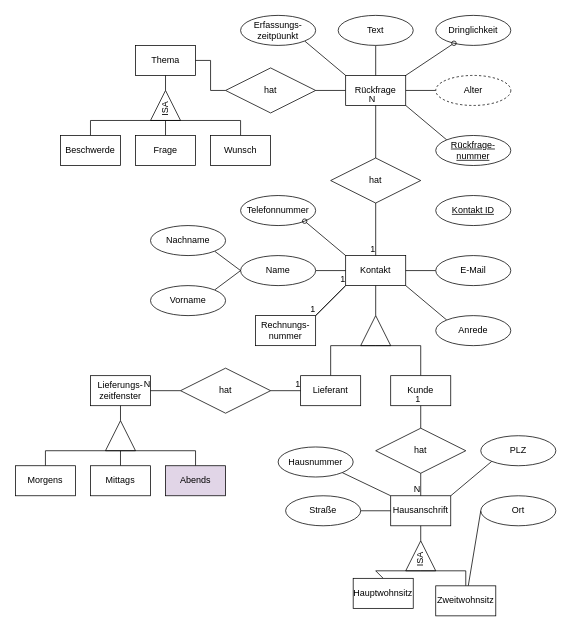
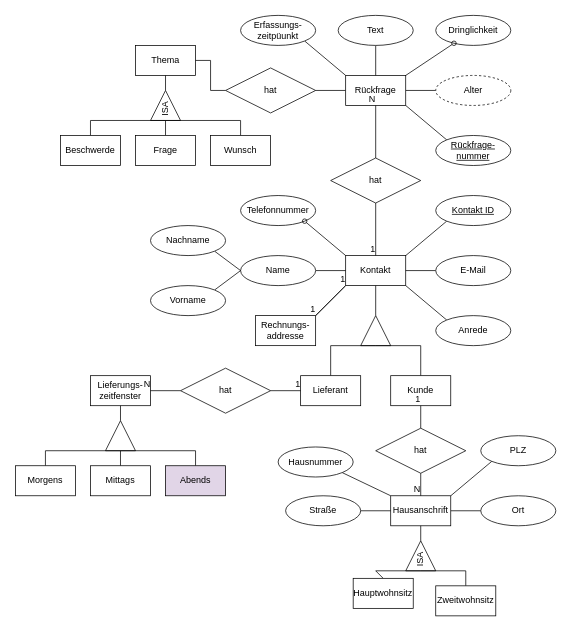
edge "Kontakt ID" -- "Kontakt": added
node "Rechnungs-nummer": label "Rechnungs-nummer" -> "Rechnungs-addresse"
edge "Ort" -- "Zweitwohnsitz": now "Ort" -- "Hausanschrift"
